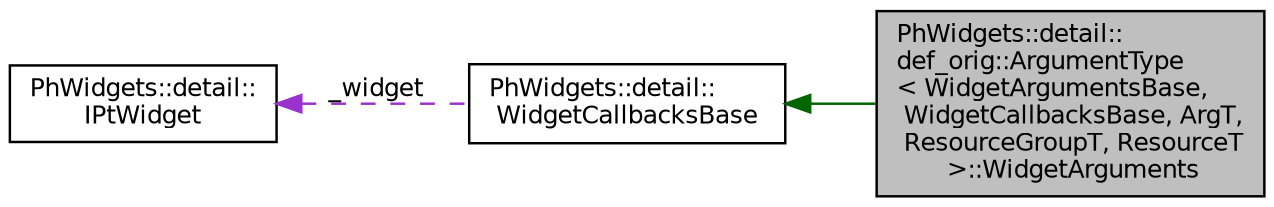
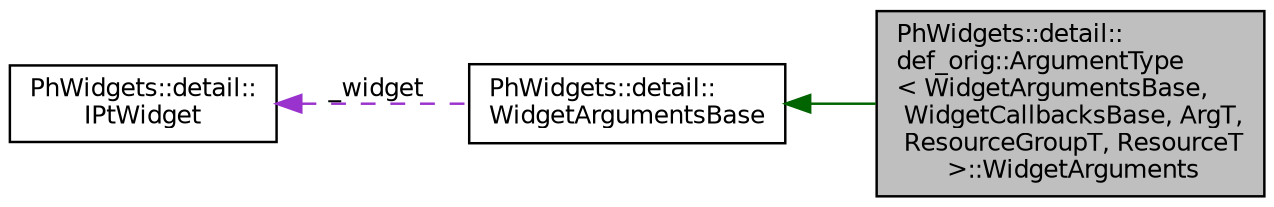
node "PhWidgets::detail:: WidgetCallbacksBase": label "PhWidgets::detail:: WidgetCallbacksBase" -> "PhWidgets::detail:: WidgetArgumentsBase"
